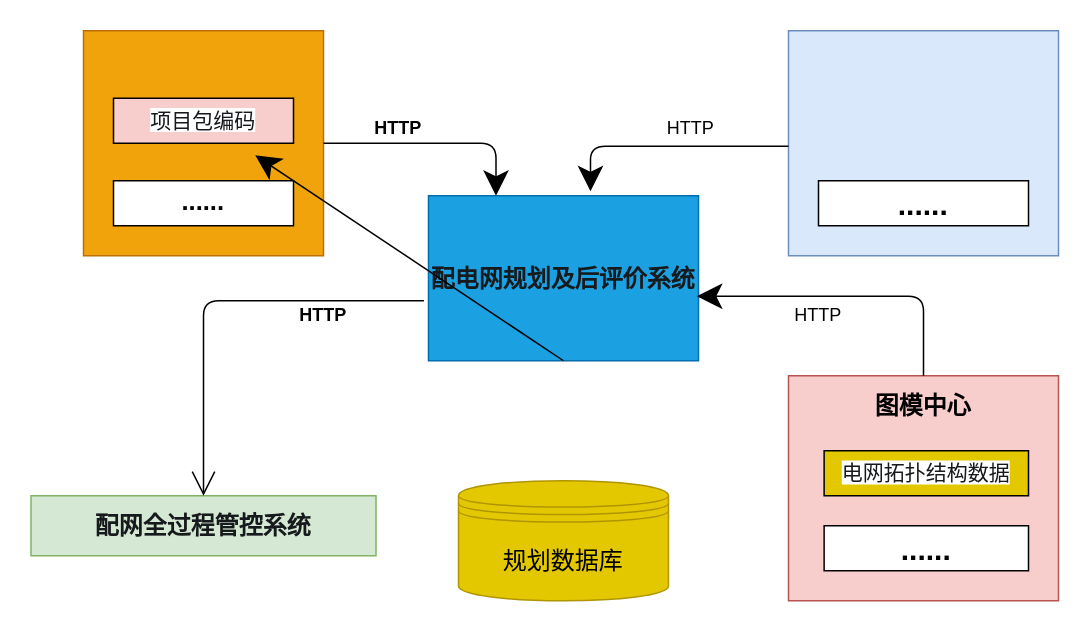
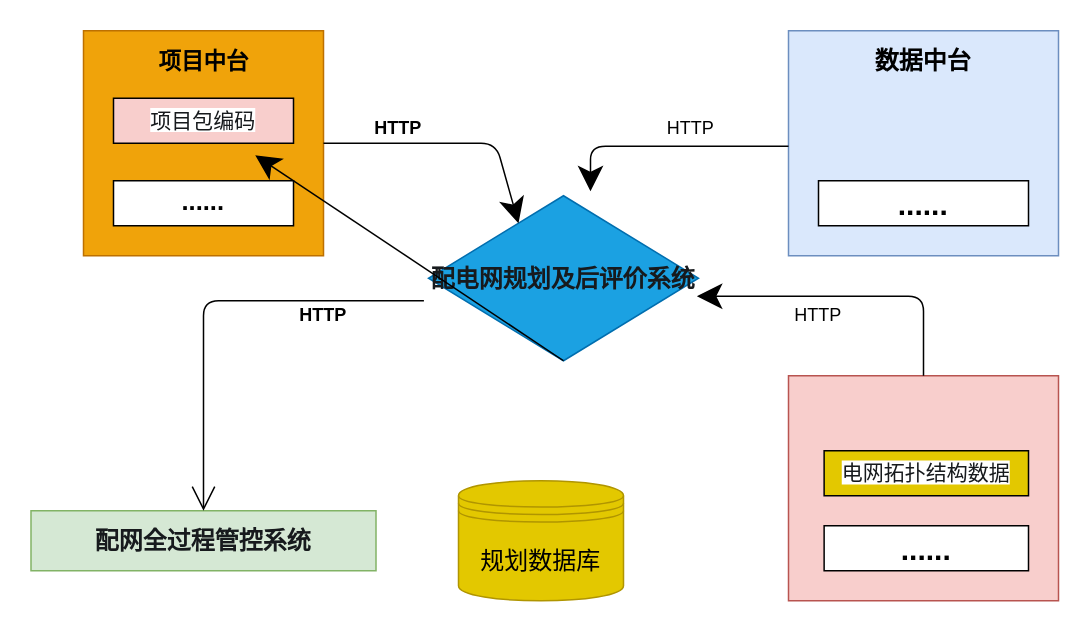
node "项目中台": added
node "数据中台": added
node "配电网规划及后评价系统": shape rectangle -> diamond
node "图模中心": removed
node "配网全过程管控系统": moved (203, 526) -> (203, 541)
node "规划数据库": size 210x120 -> 165x120
